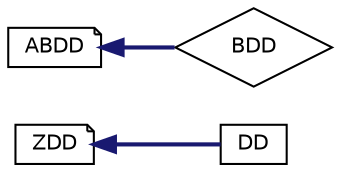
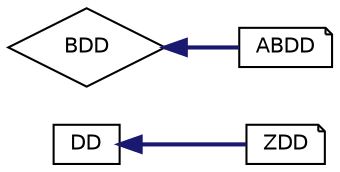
edge "BDD" -> "ABDD": reversed
edge "DD" -> "ZDD": reversed
